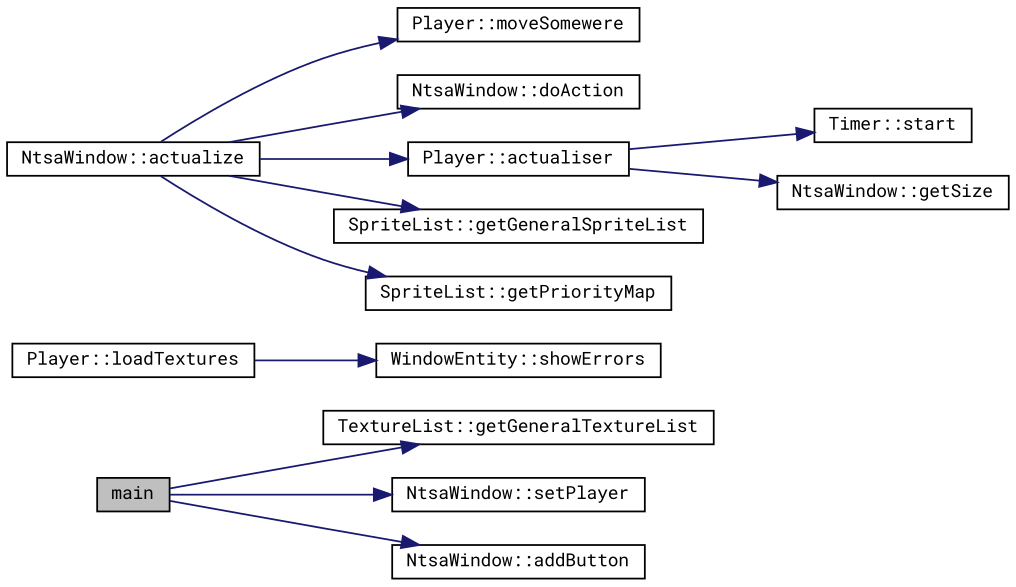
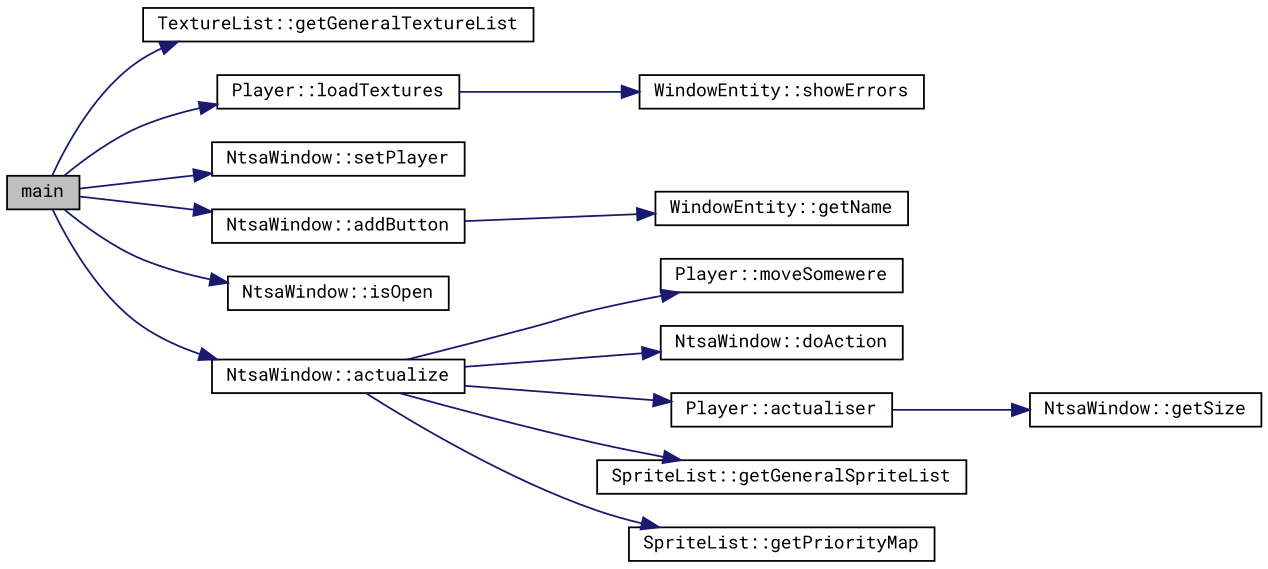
node "Timer::start": removed
edge "main" -> "Player::loadTextures": added
node "WindowEntity::getName": added
node "NtsaWindow::isOpen": added
edge "main" -> "NtsaWindow::actualize": added
